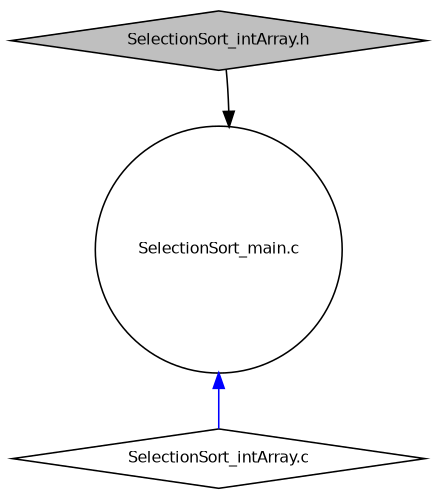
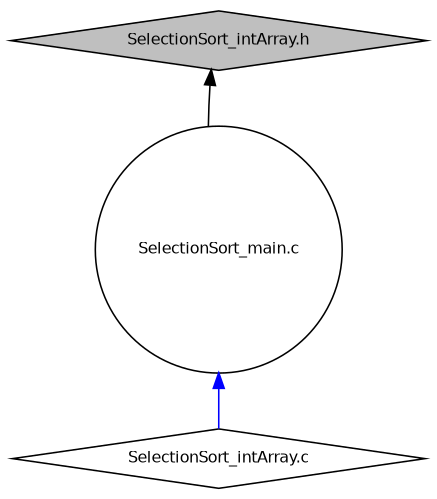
edge "SelectionSort_intArray.h" -> "SelectionSort_main.c": reversed
